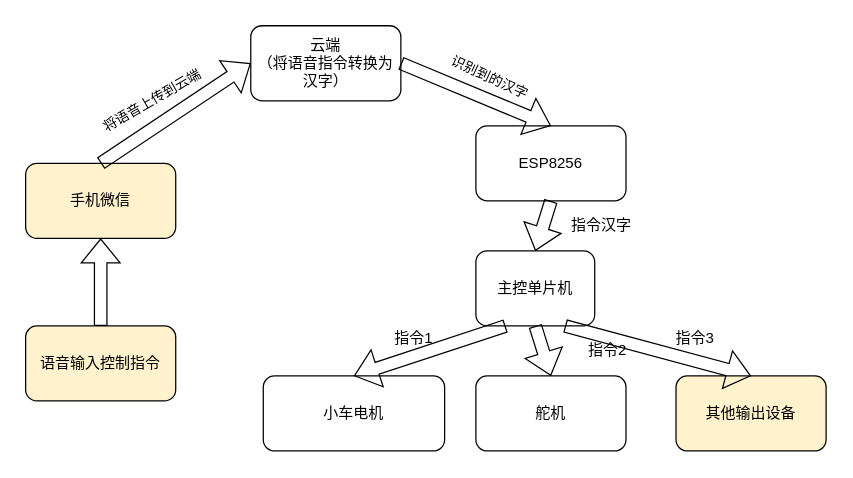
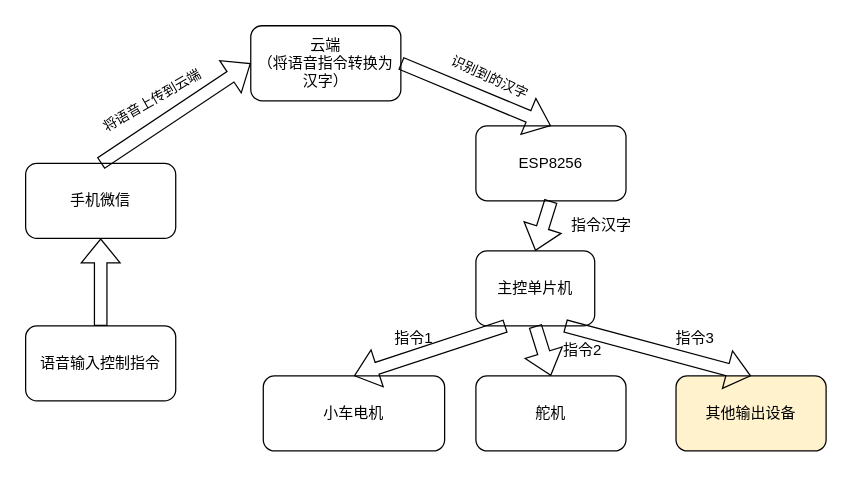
node "手机微信": fillcolor #fff2cc -> #ffffff
node "指令2": moved (607, 351) -> (582, 351)
node "语音输入控制指令": fillcolor #fff2cc -> #ffffff
